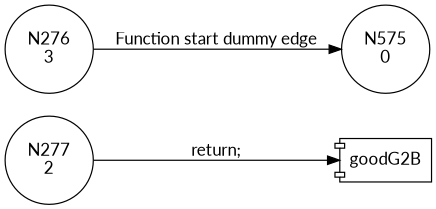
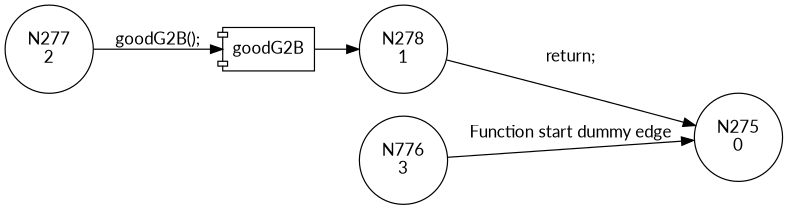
node "N276 3": label "N276 3" -> "N776 3"
node "N575 0": label "N575 0" -> "N275 0"
node "N278 1": added
edge "N277 2" -> "goodG2B": label "return;" -> "goodG2B();"
